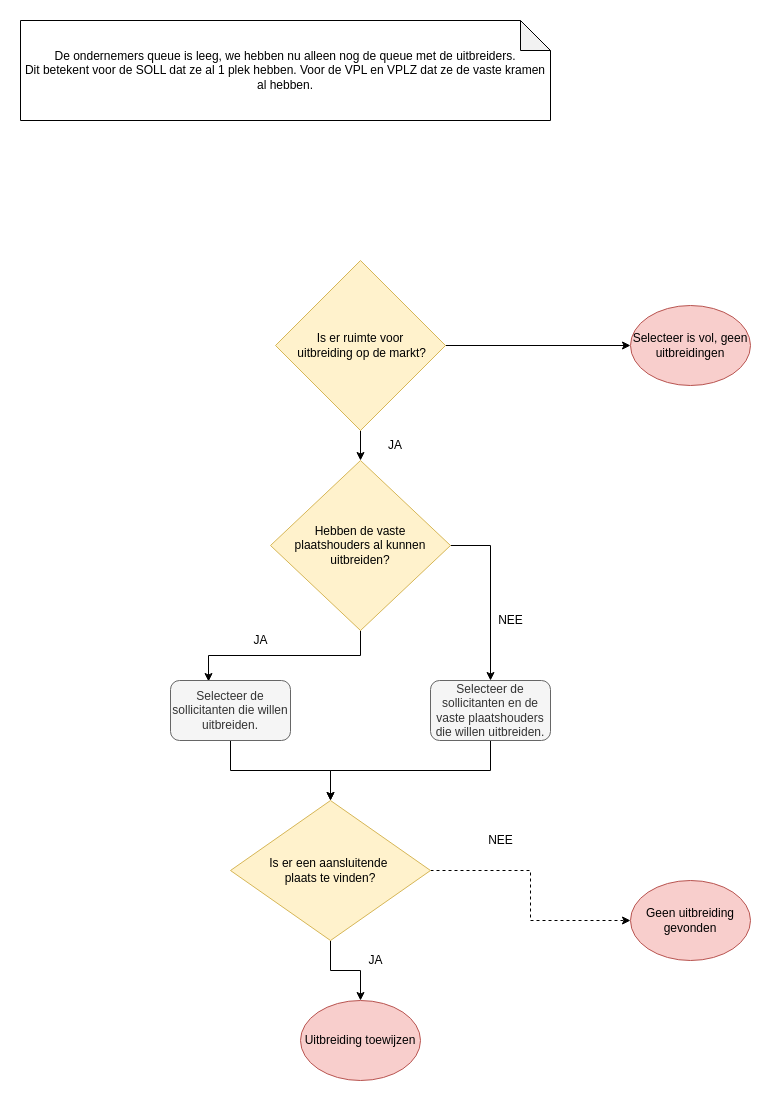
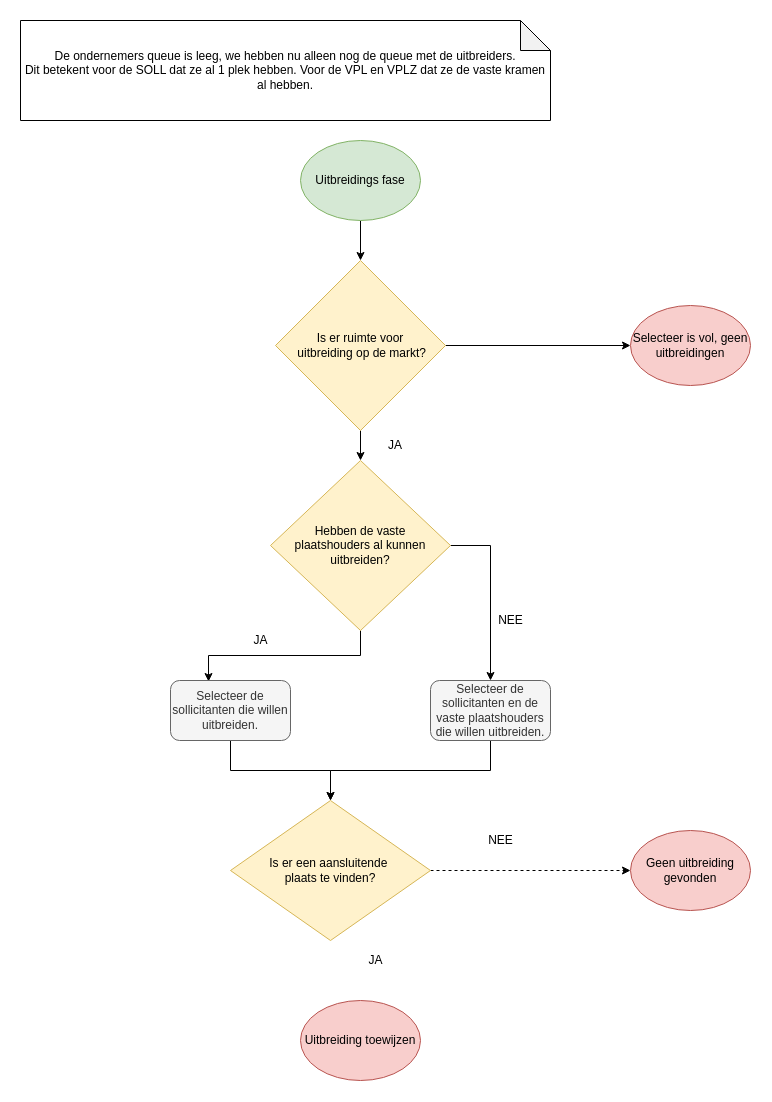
node "Uitbreidings fase": added
edge "Uitbreidings fase" -> "Is er ruimte voor uitbreiding op de markt?": added
node "Geen uitbreiding gevonden": moved (691, 921) -> (691, 871)
edge "Is er een aansluitende plaats te vinden?" -> "Uitbreiding toewijzen": removed
